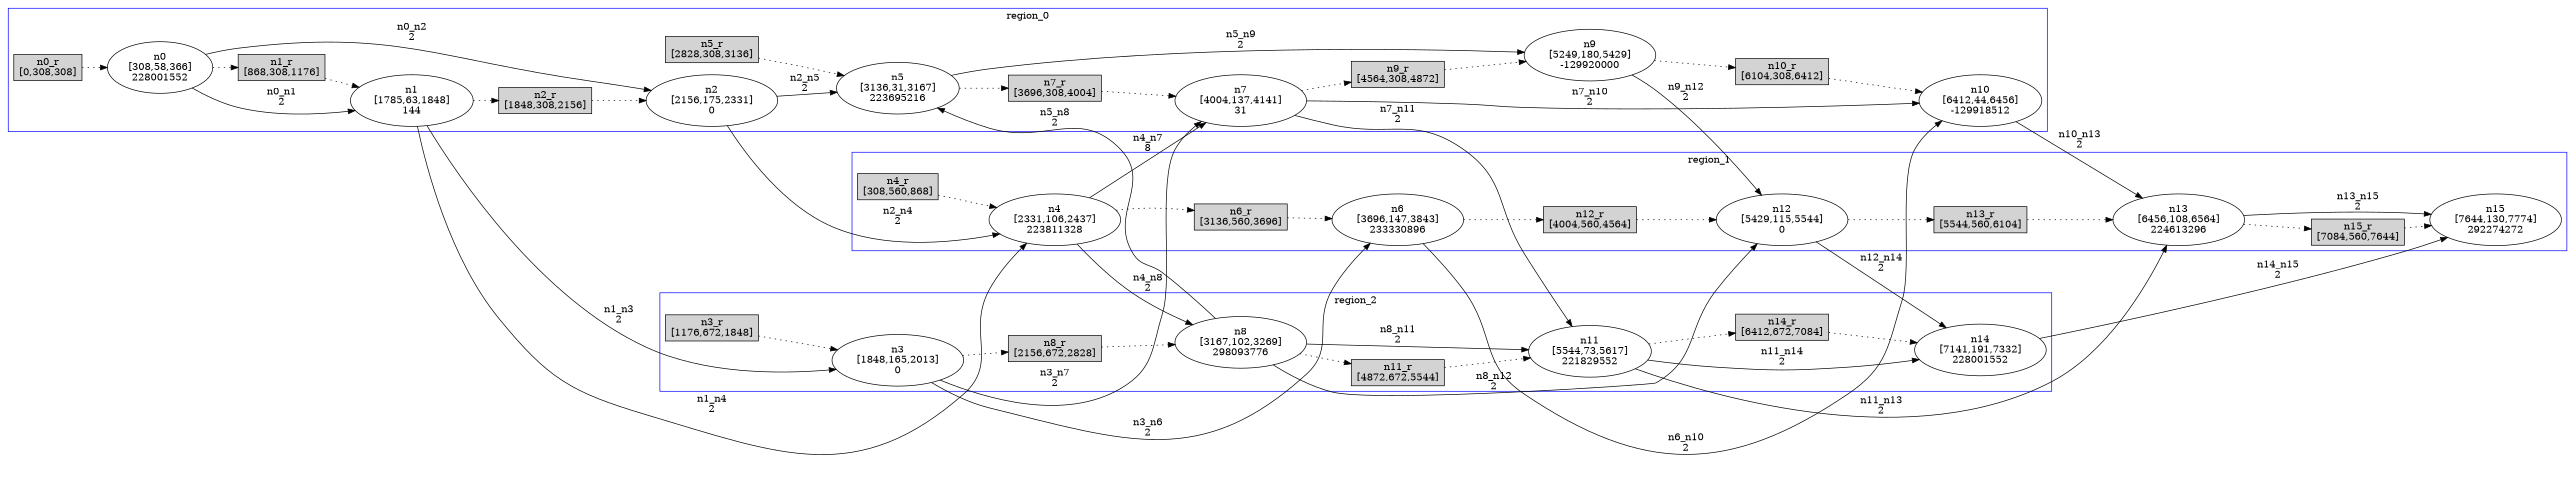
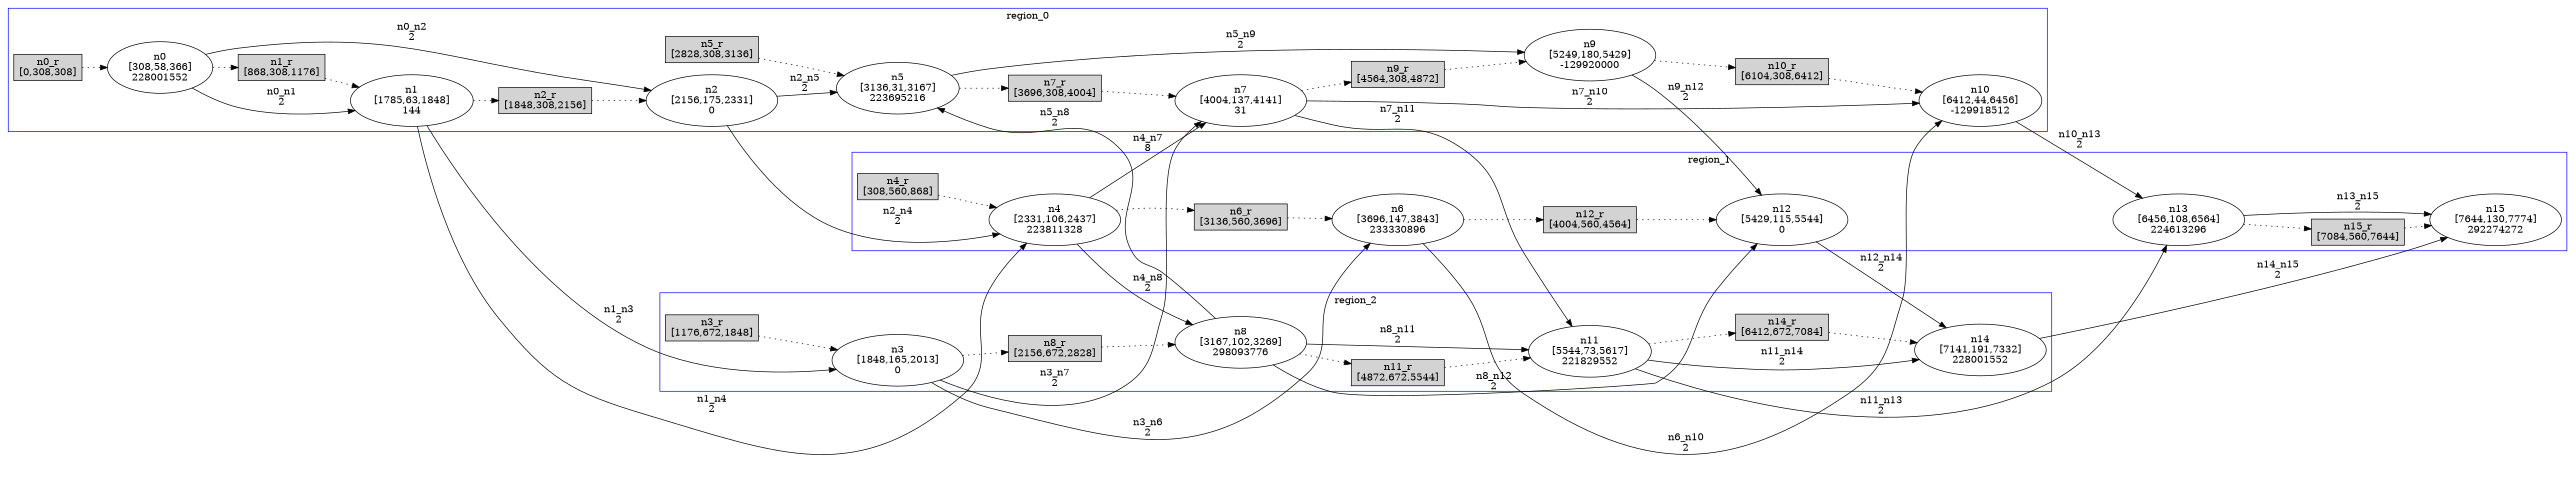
node "n13_r [5544,560,6104]": removed
